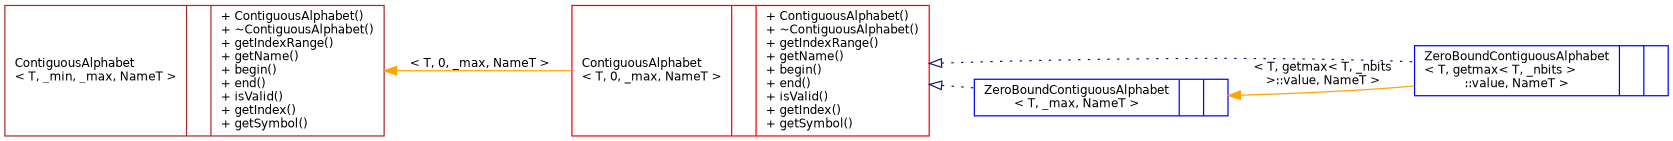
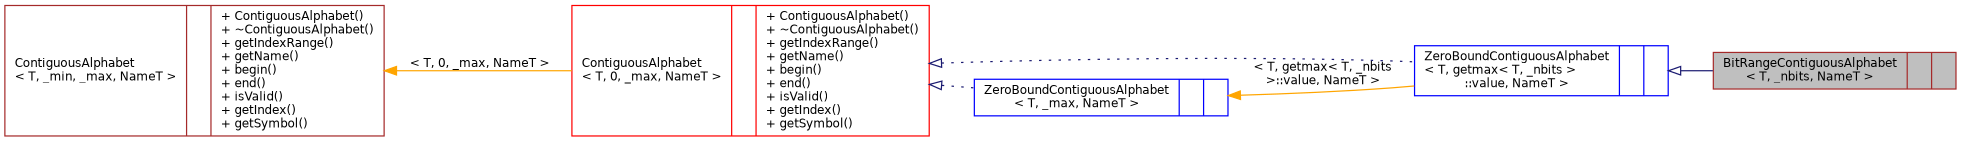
node "BitRangeContiguousAlphabet": added
